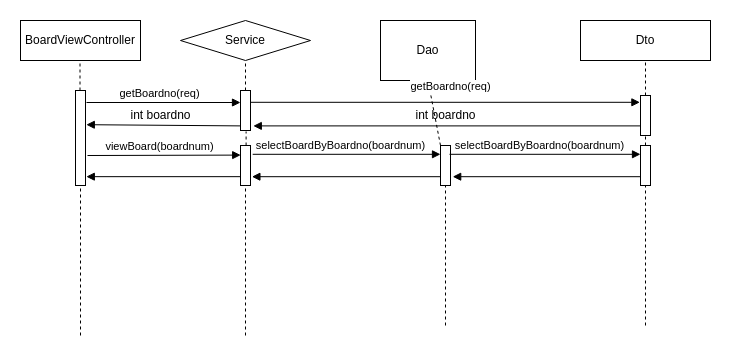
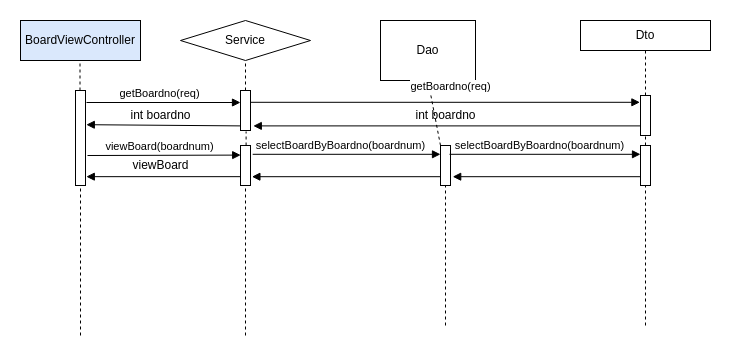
node "BoardViewController": fillcolor #ffffff -> #dae8fc
node "Dto": size 130x40 -> 130x30
node "viewBoard": added
